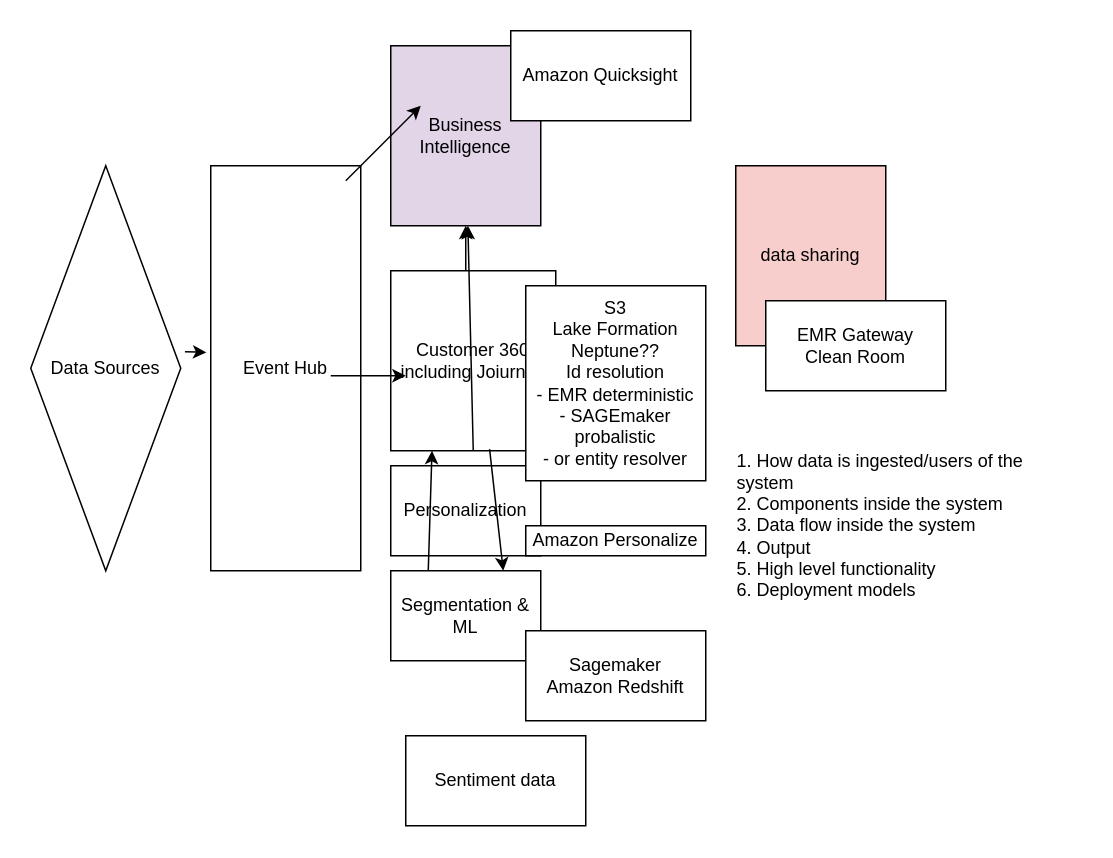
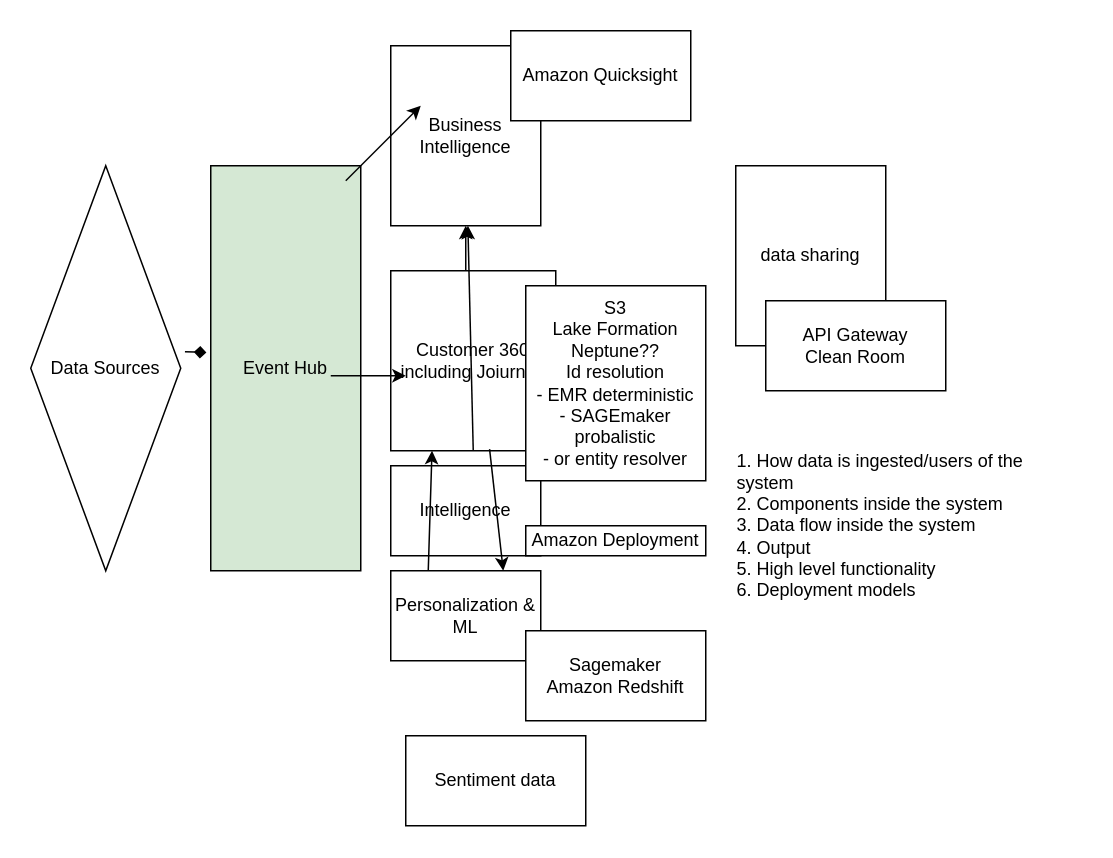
node "Business Intelligence": fillcolor #e1d5e7 -> #ffffff
node "data sharing": fillcolor #f8cecc -> #ffffff
node "EMR Gateway Clean Room": label "EMR Gateway Clean Room" -> "API Gateway Clean Room"
edge "Data Sources" -> "Event Hub": arrowhead classic -> diamond
node "Event Hub": fillcolor #ffffff -> #d5e8d4
node "Personalization": label "Personalization" -> "Intelligence"
node "Amazon Personalize": label "Amazon Personalize" -> "Amazon Deployment"
node "Segmentation & ML": label "Segmentation & ML" -> "Personalization & ML"
